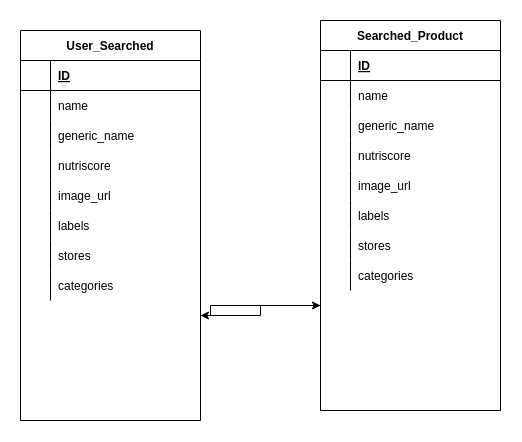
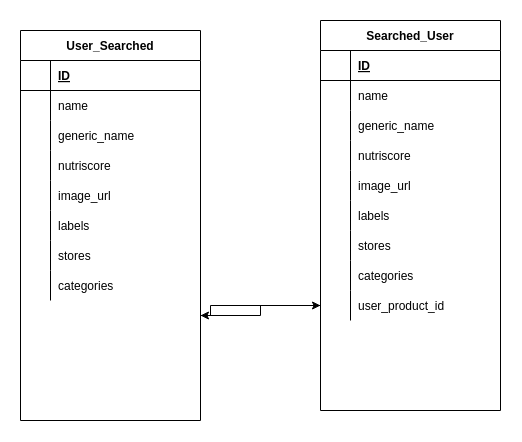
node "Searched_Product": label "Searched_Product" -> "Searched_User"
node "user_product_id": added
